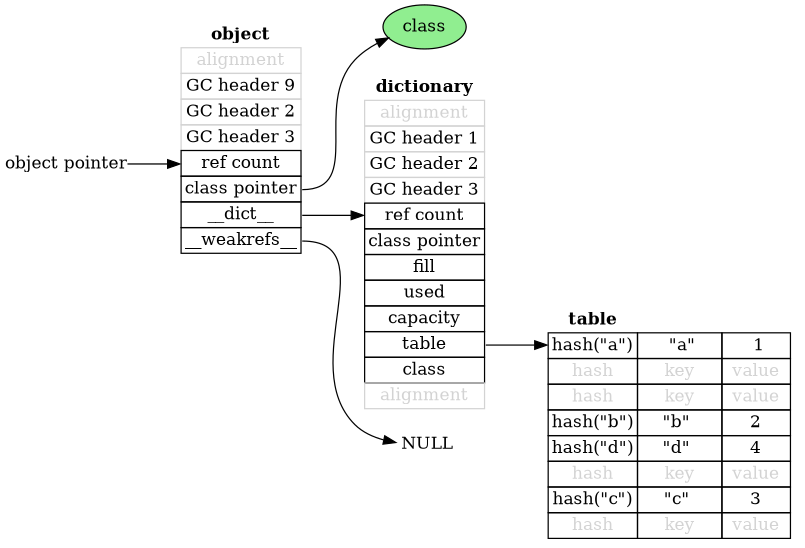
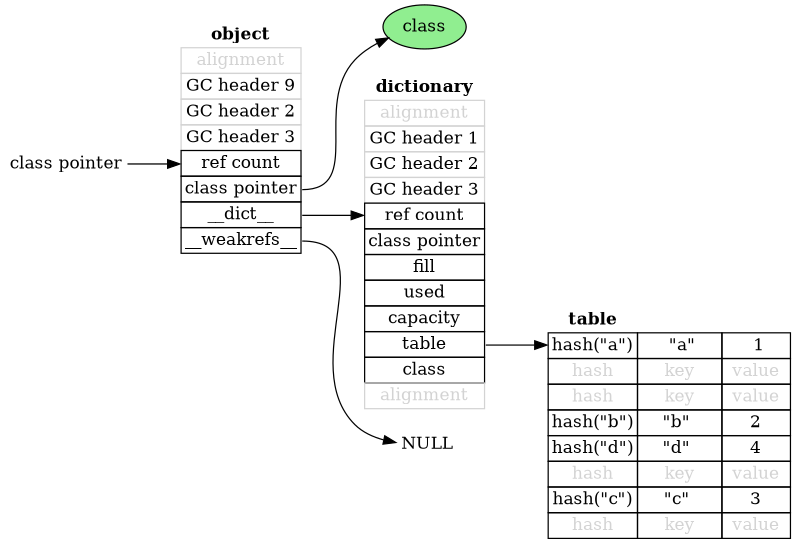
node "object pointer": label "object pointer" -> "class pointer"
